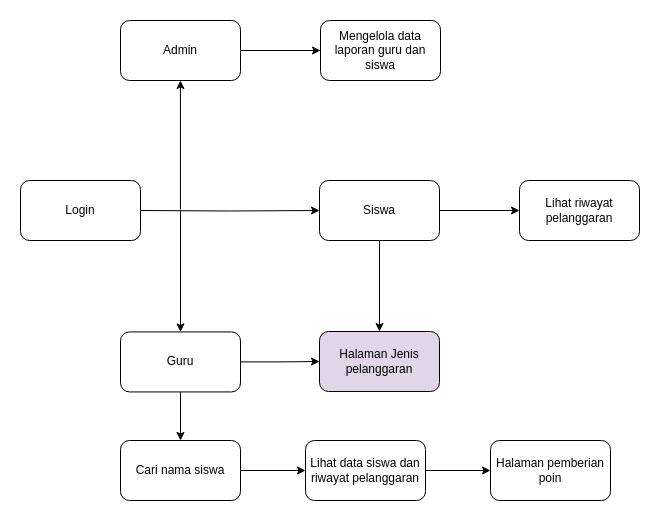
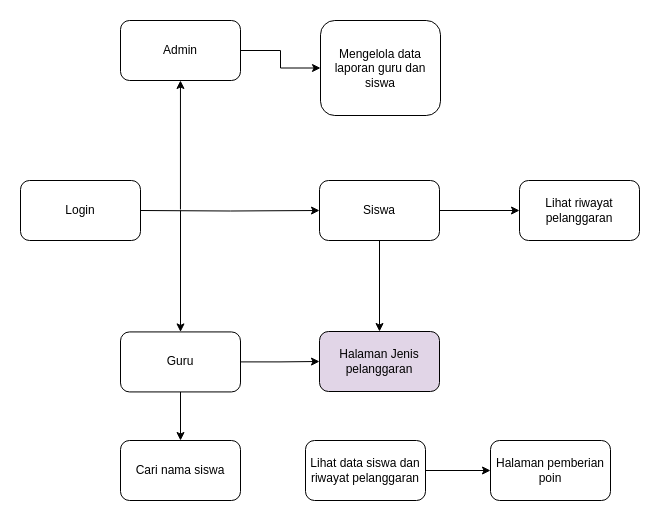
node "Mengelola data laporan guru dan siswa": size 120x60 -> 120x95
edge "Cari nama siswa" -> "Lihat data siswa dan riwayat pelanggaran": removed
